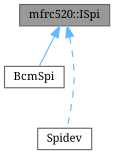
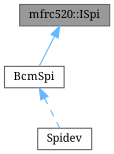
edge "Spidev" -> "mfrc520::ISpi": now "Spidev" -> "BcmSpi"
